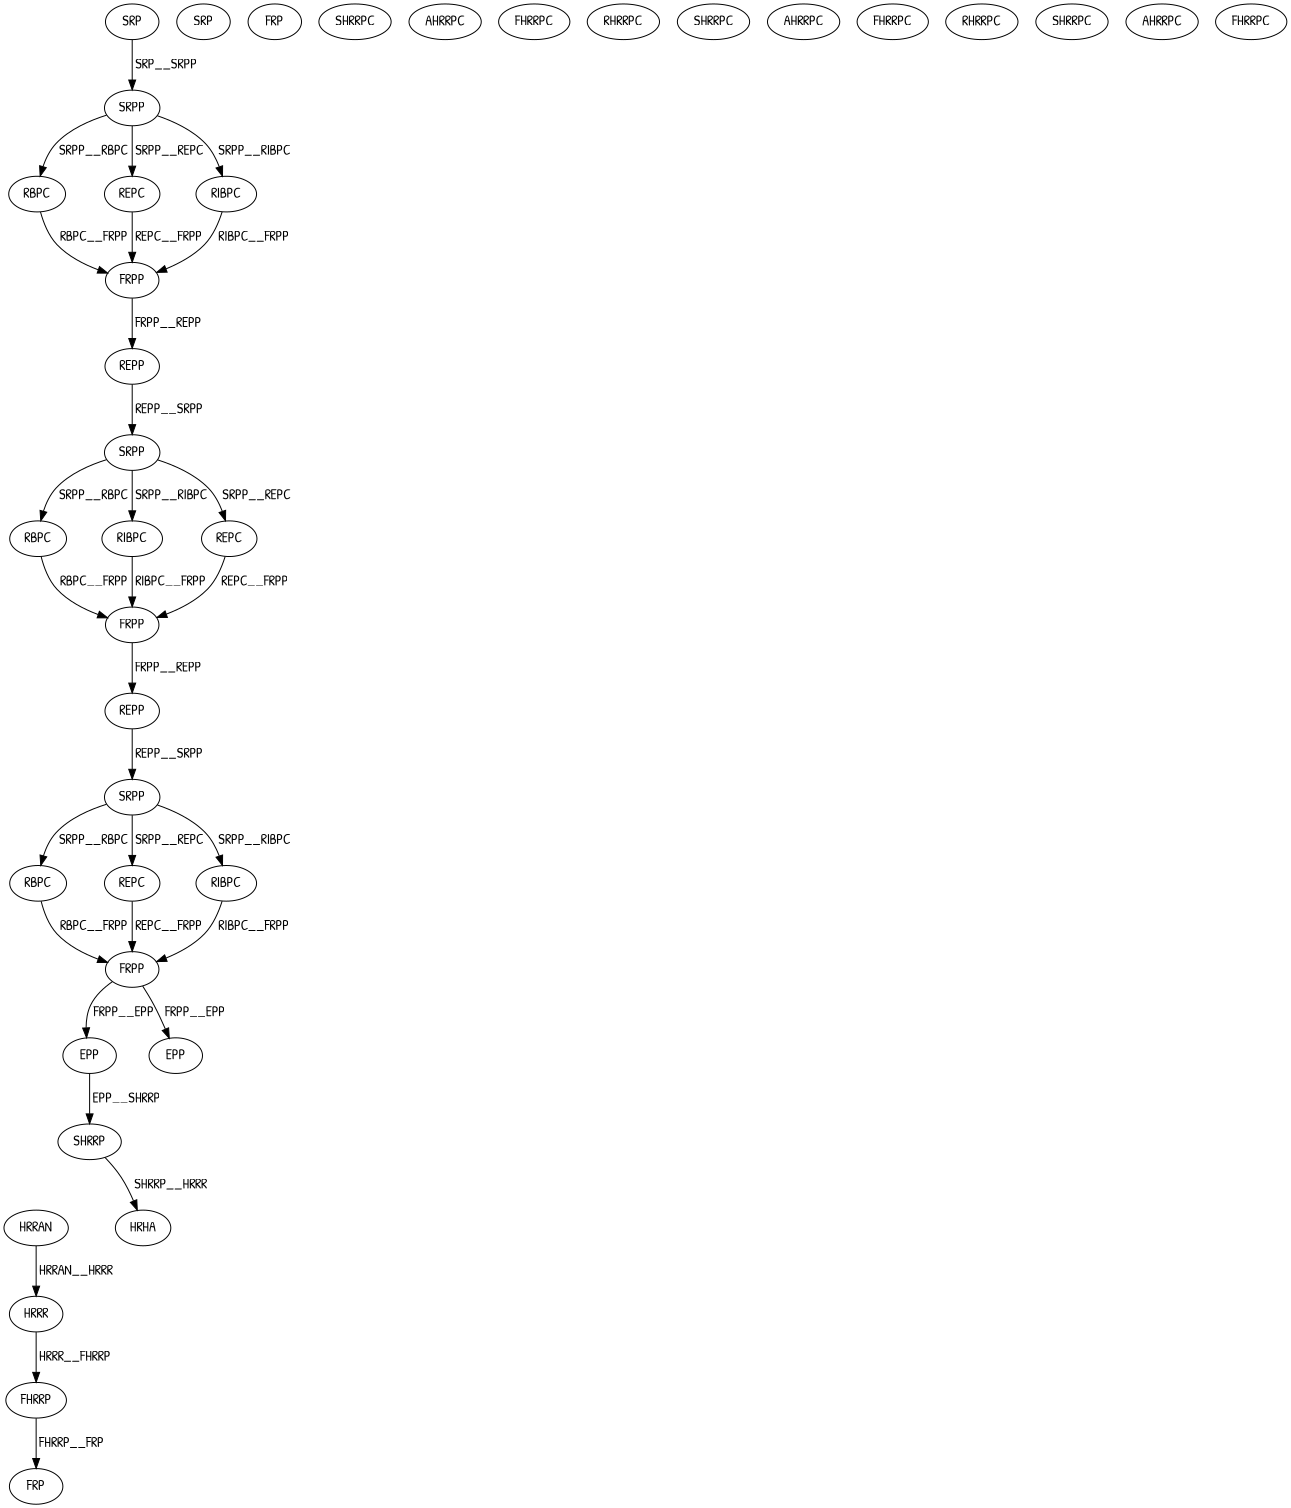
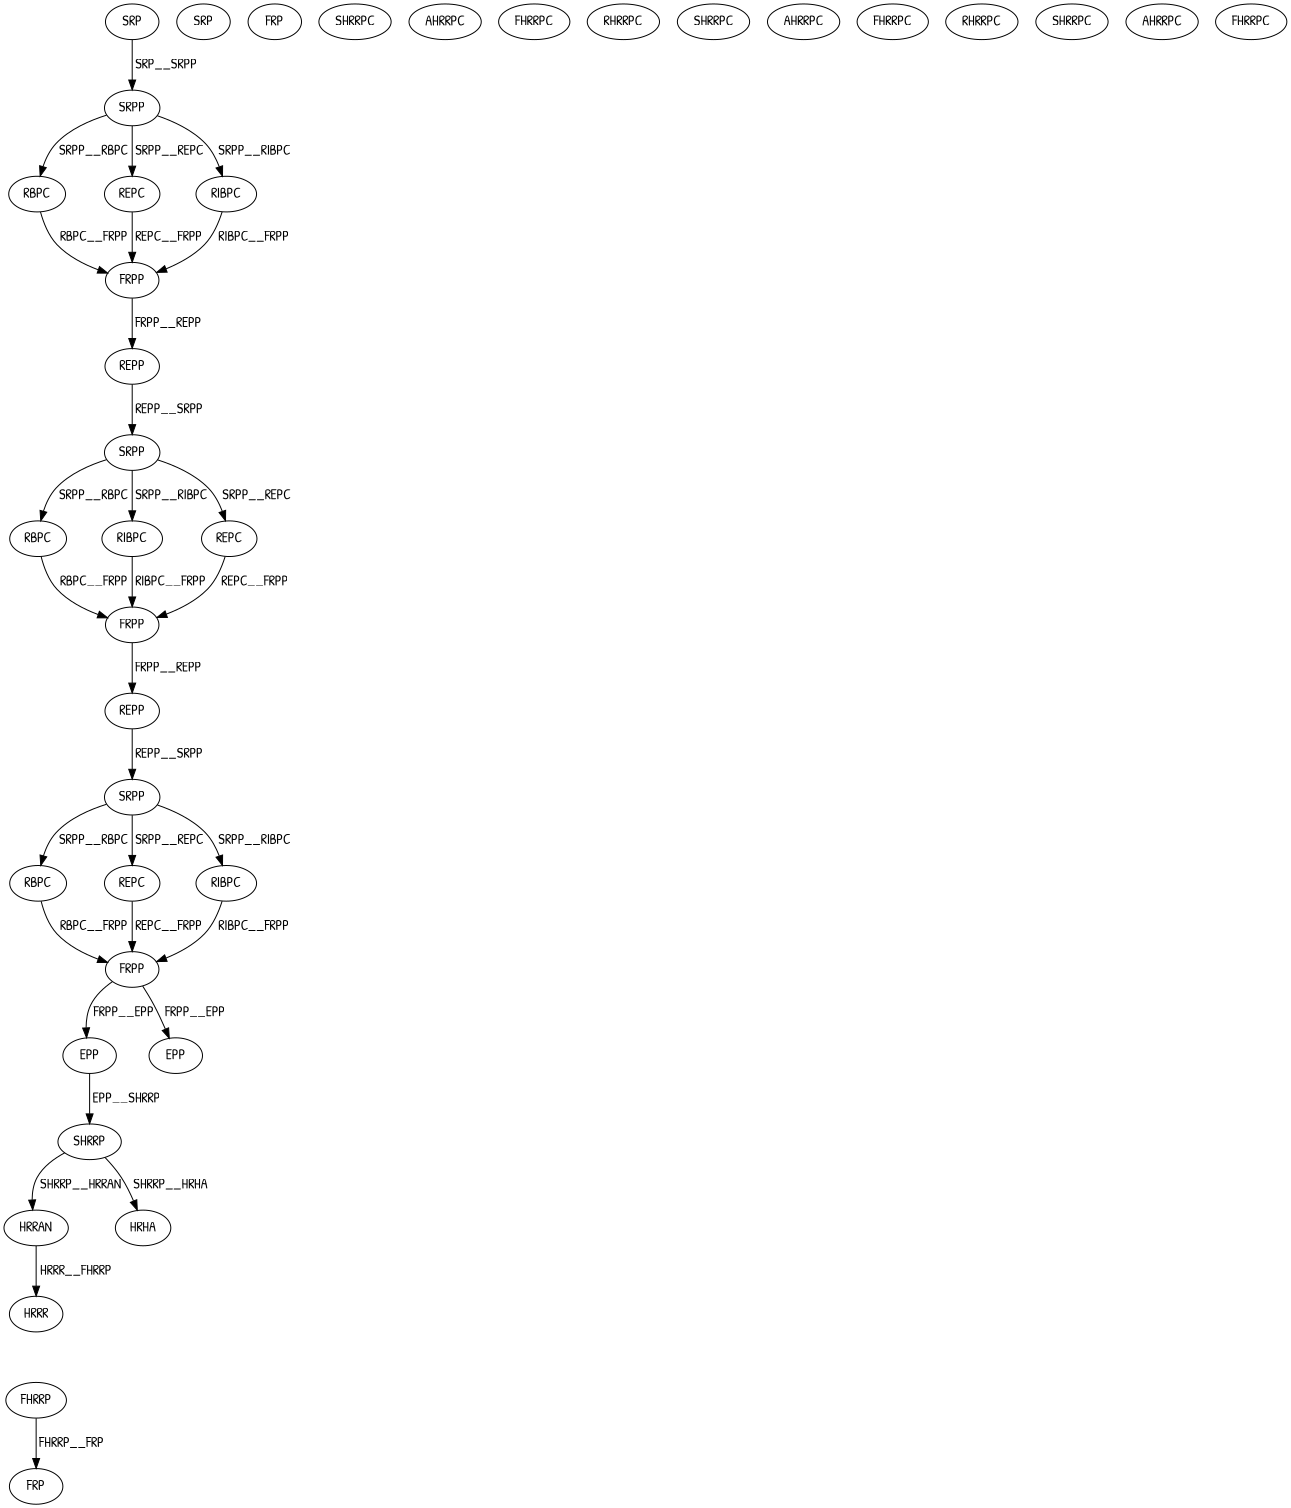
edge "SHRRP" -> "HRRAN": added, label "SHRRP__HRRAN"
edge "SHRRP" -> "HRHA": label " SHRRP__HRRR" -> " SHRRP__HRHA"
edge "HRRAN" -> "HRRR": label " HRRAN__HRRR" -> " HRRR__FHRRP"
edge "HRRR" -> "FHRRP": removed, label "HRRR__FHRRP"
